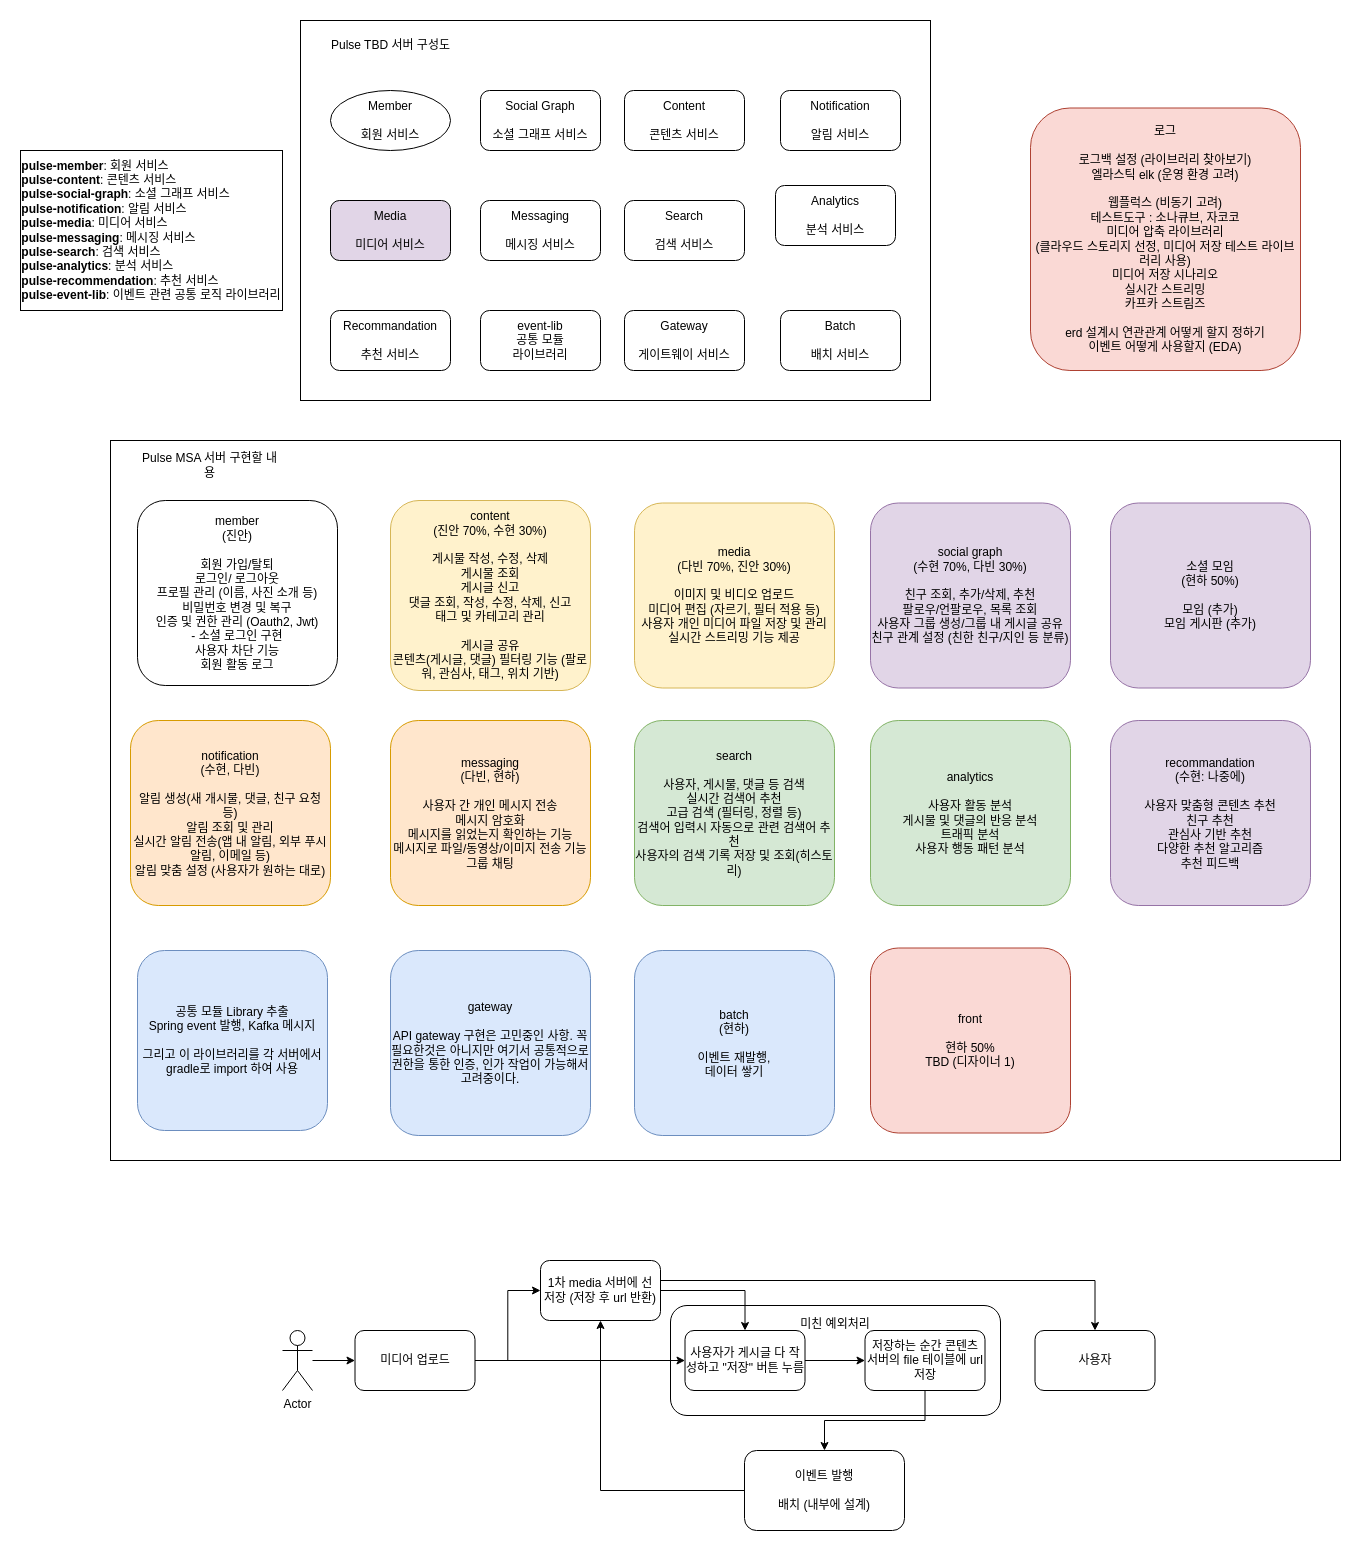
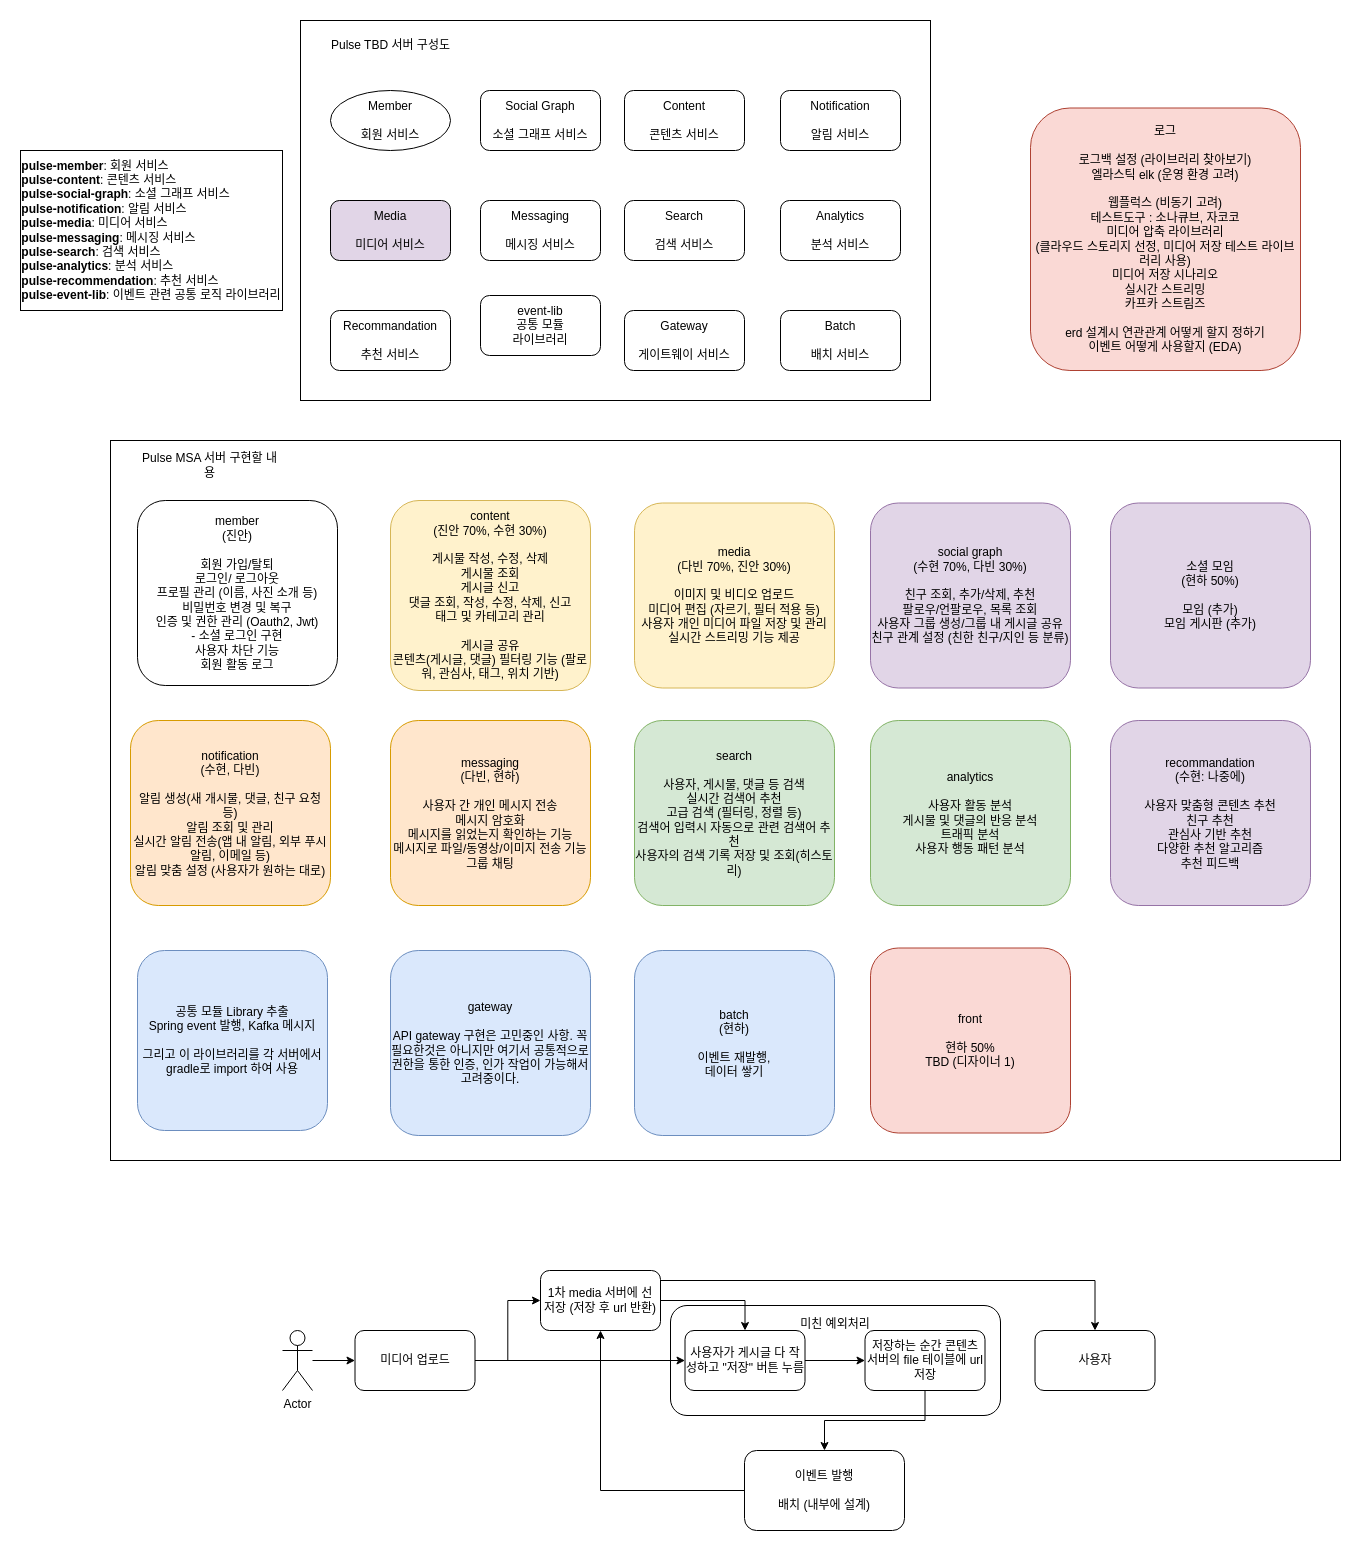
node "Analytics 분석 서비스": moved (836, 216) -> (841, 231)
node "event-lib 공통 모듈 라이브러리": moved (541, 341) -> (541, 326)
node "1차 media 서버에 선 저장 (저장 후 url 반환)": moved (601, 1291) -> (601, 1301)
